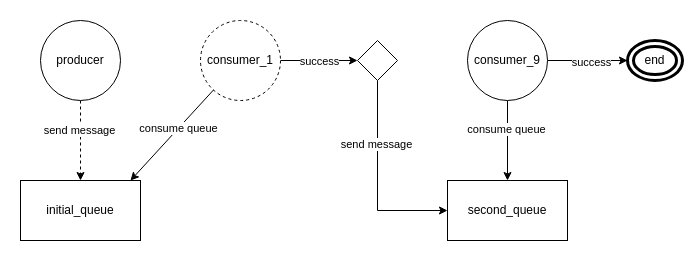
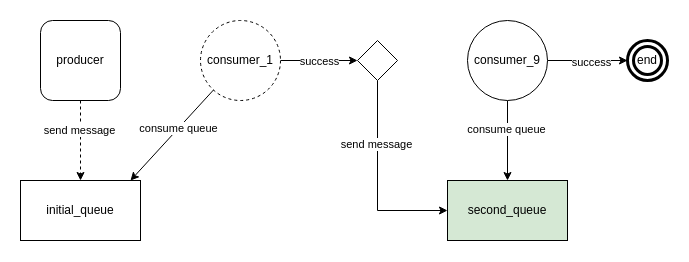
node "producer": shape ellipse -> rounded rectangle
node "end": size 55x40 -> 40x40
node "second_queue": fillcolor #ffffff -> #d5e8d4
